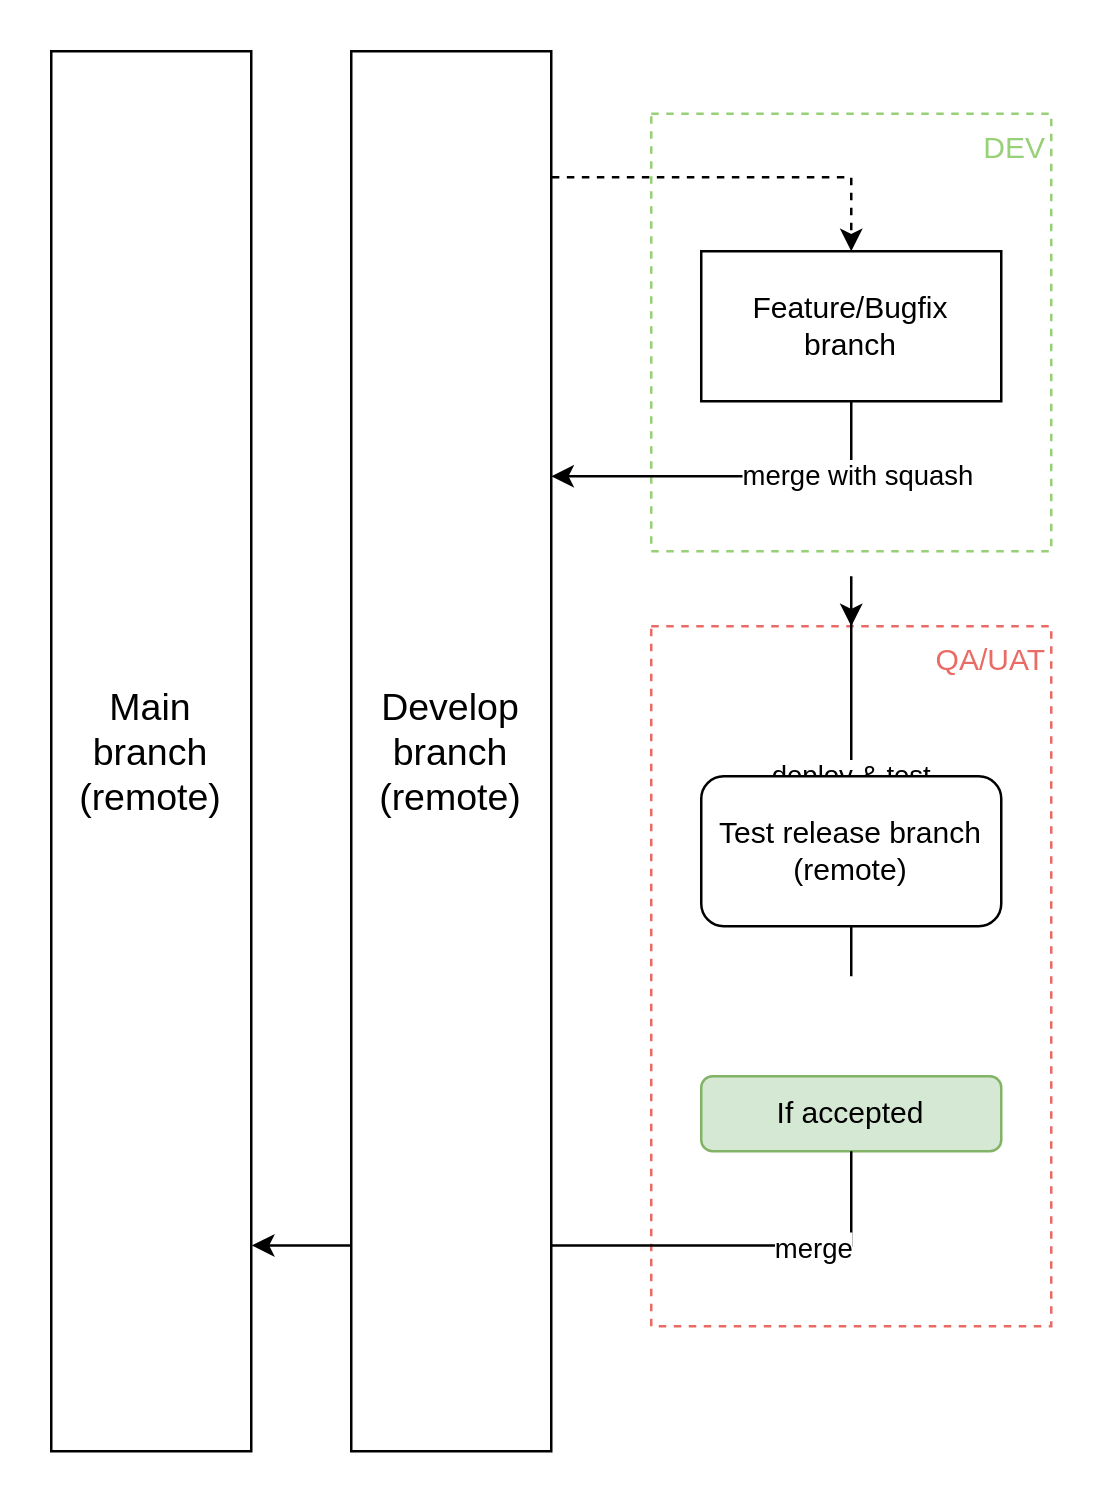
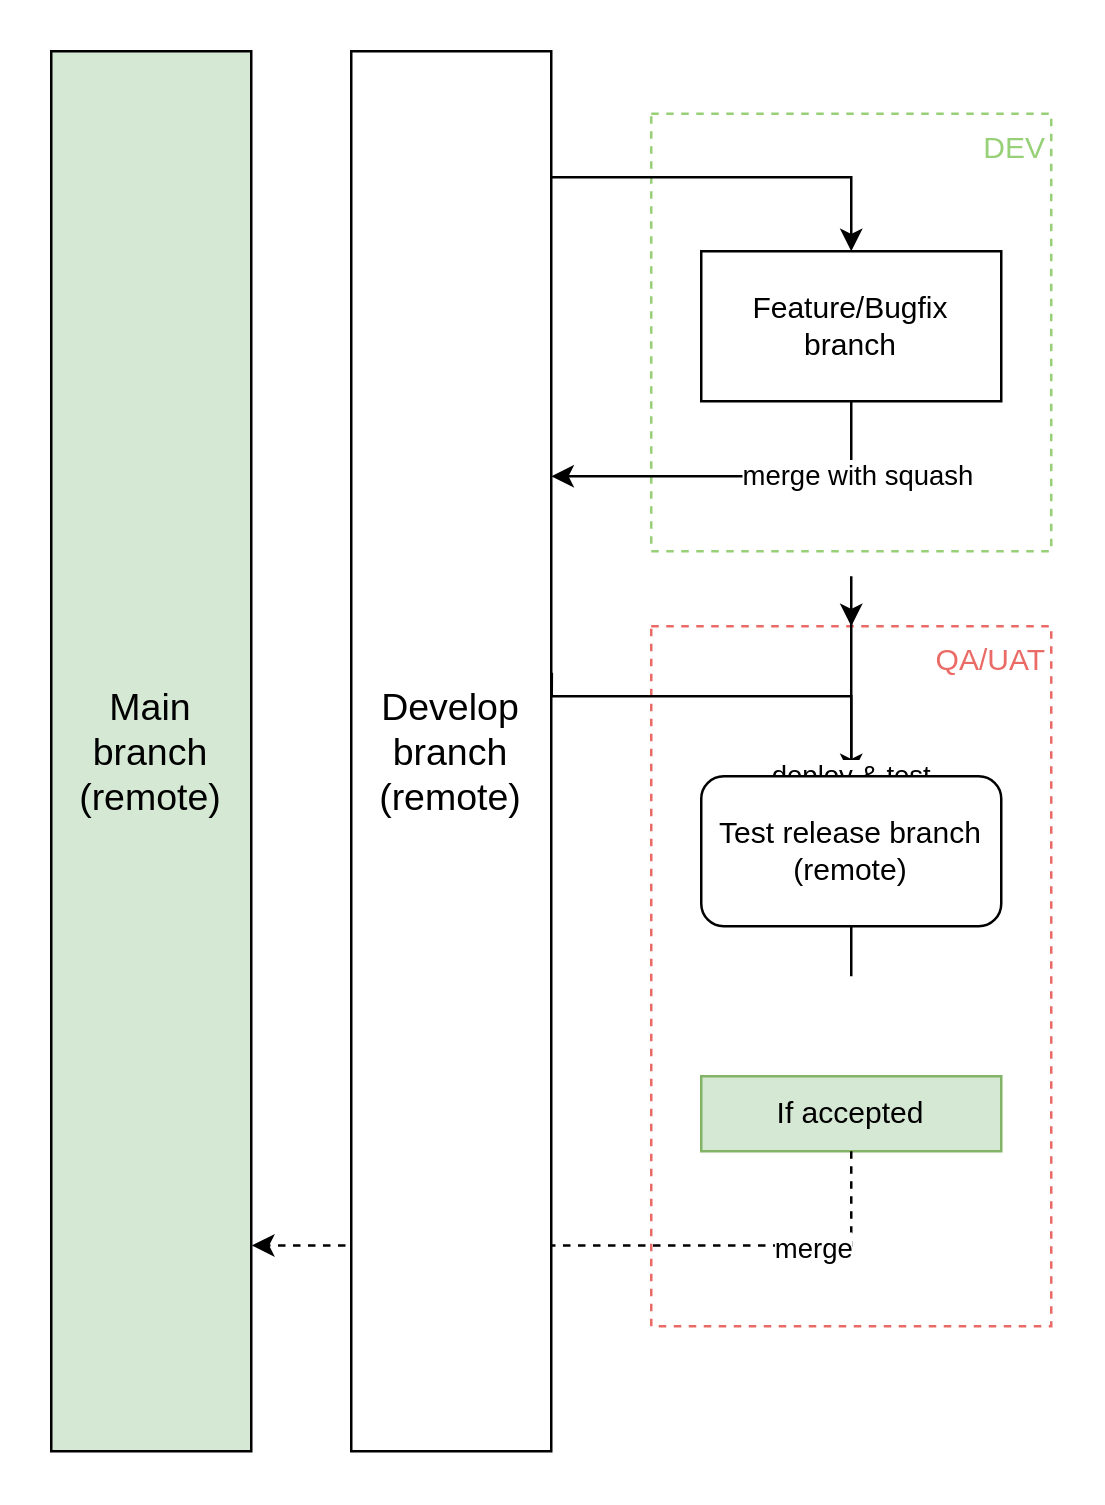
edge "Develop branch (remote)" -> "Feature/Bugfix branch": style dashed -> solid
edge "Develop branch (remote)" -> "Test release branch (remote)": added
node "Main branch (remote)": fillcolor #ffffff -> #d5e8d4
node "If accepted": shape rounded rectangle -> rectangle
edge "If accepted" -> "Main branch (remote)": style solid -> dashed
